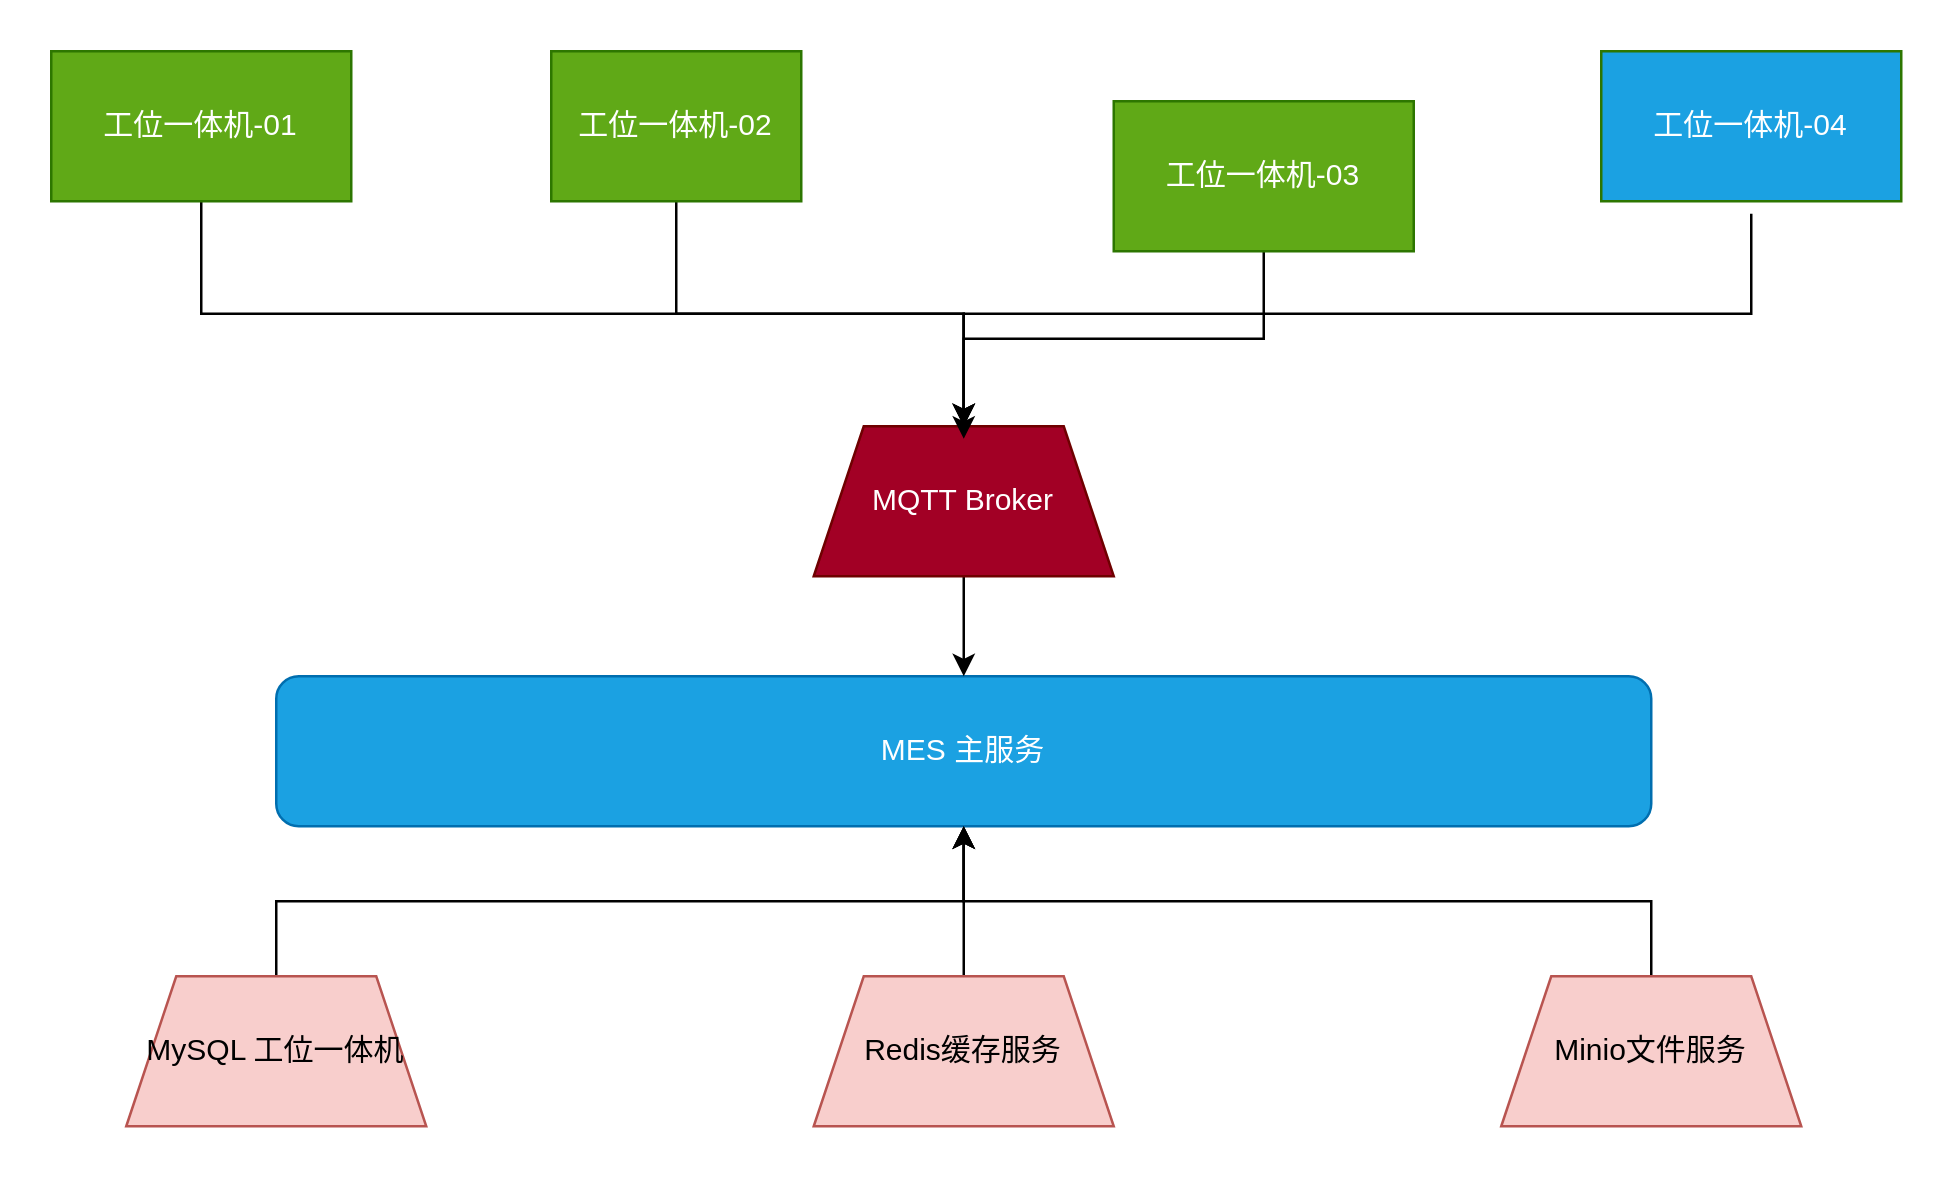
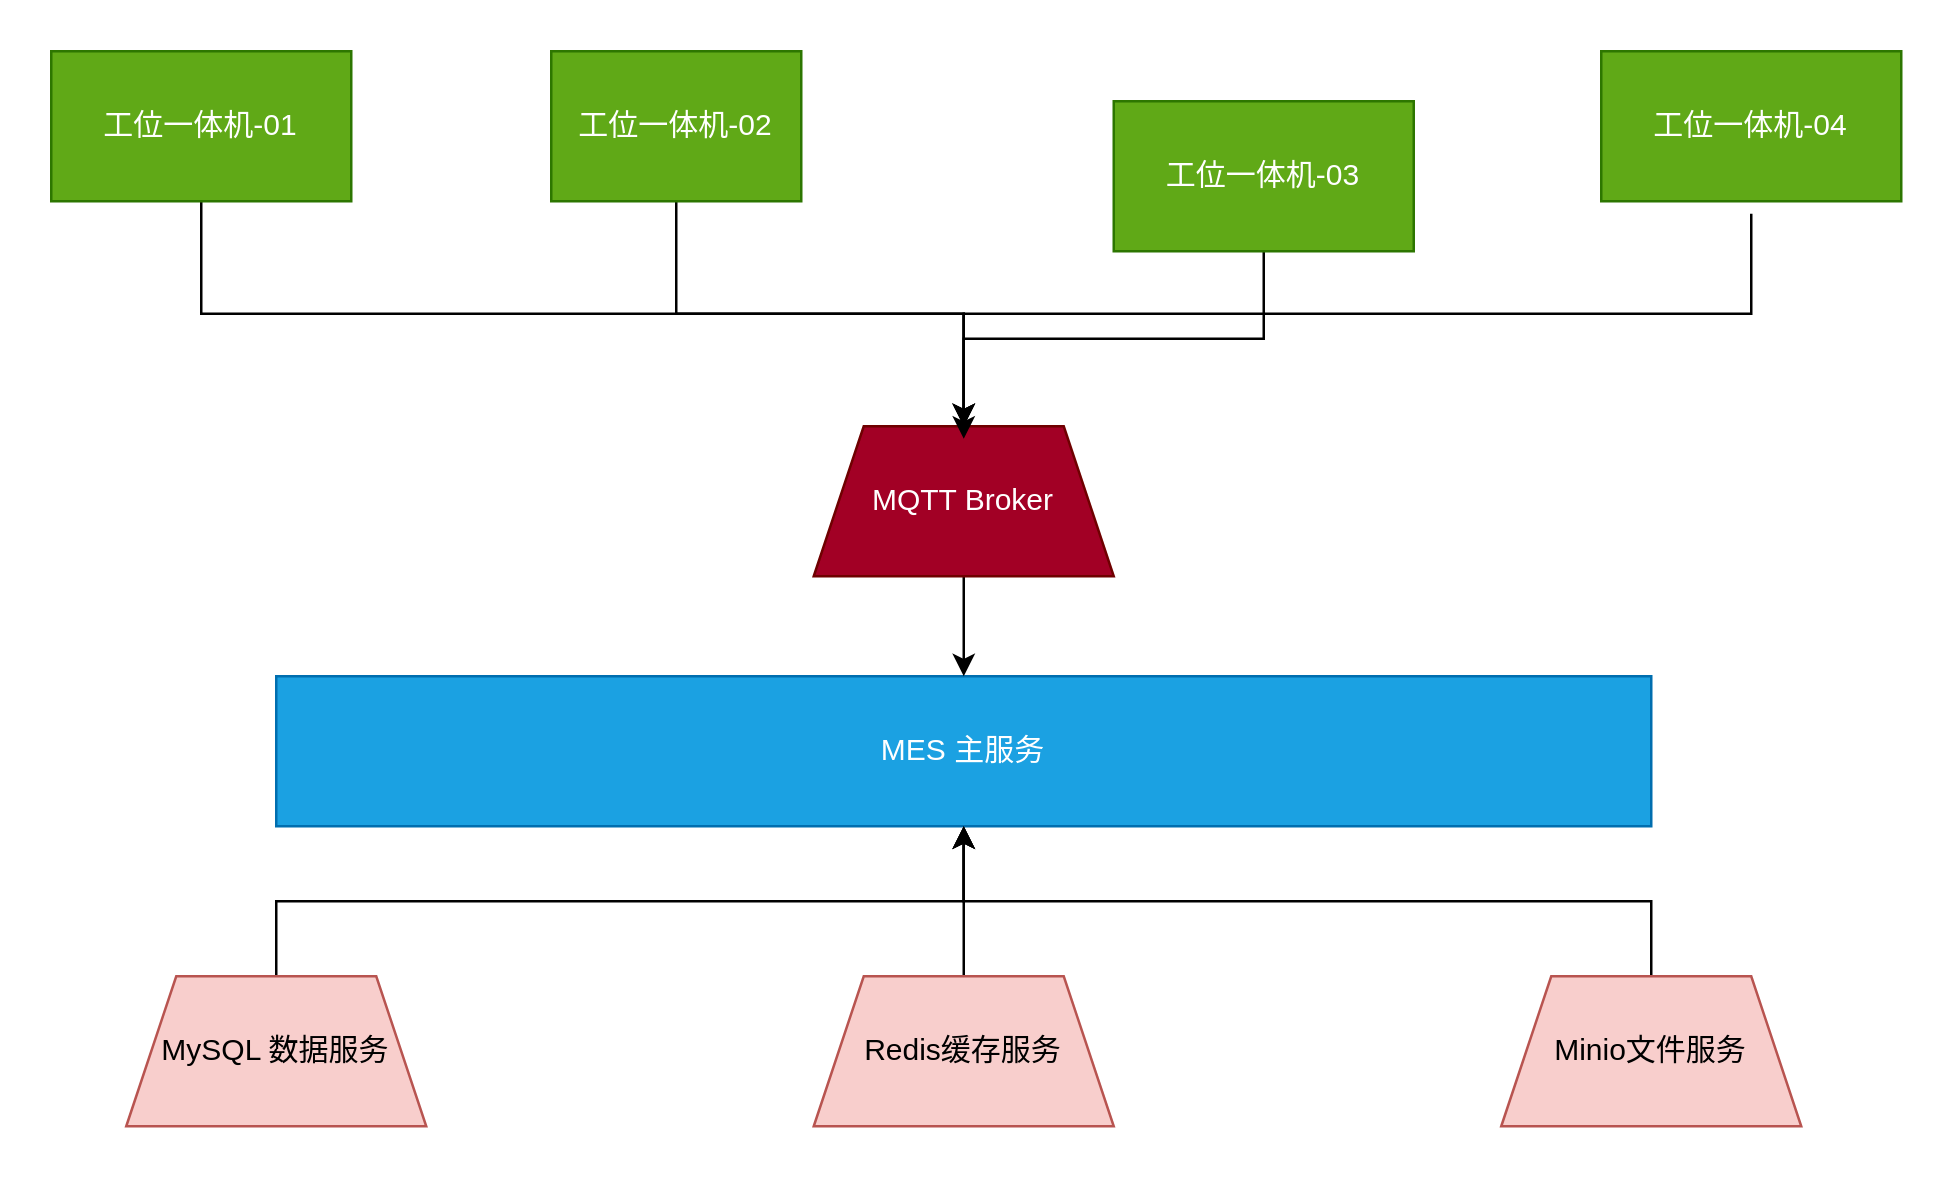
node "工位一体机-04": fillcolor #1ba1e2 -> #60a917
node "MES 主服务": shape rounded rectangle -> rectangle
node "MySQL 工位一体机": label "MySQL 工位一体机" -> "MySQL 数据服务"
